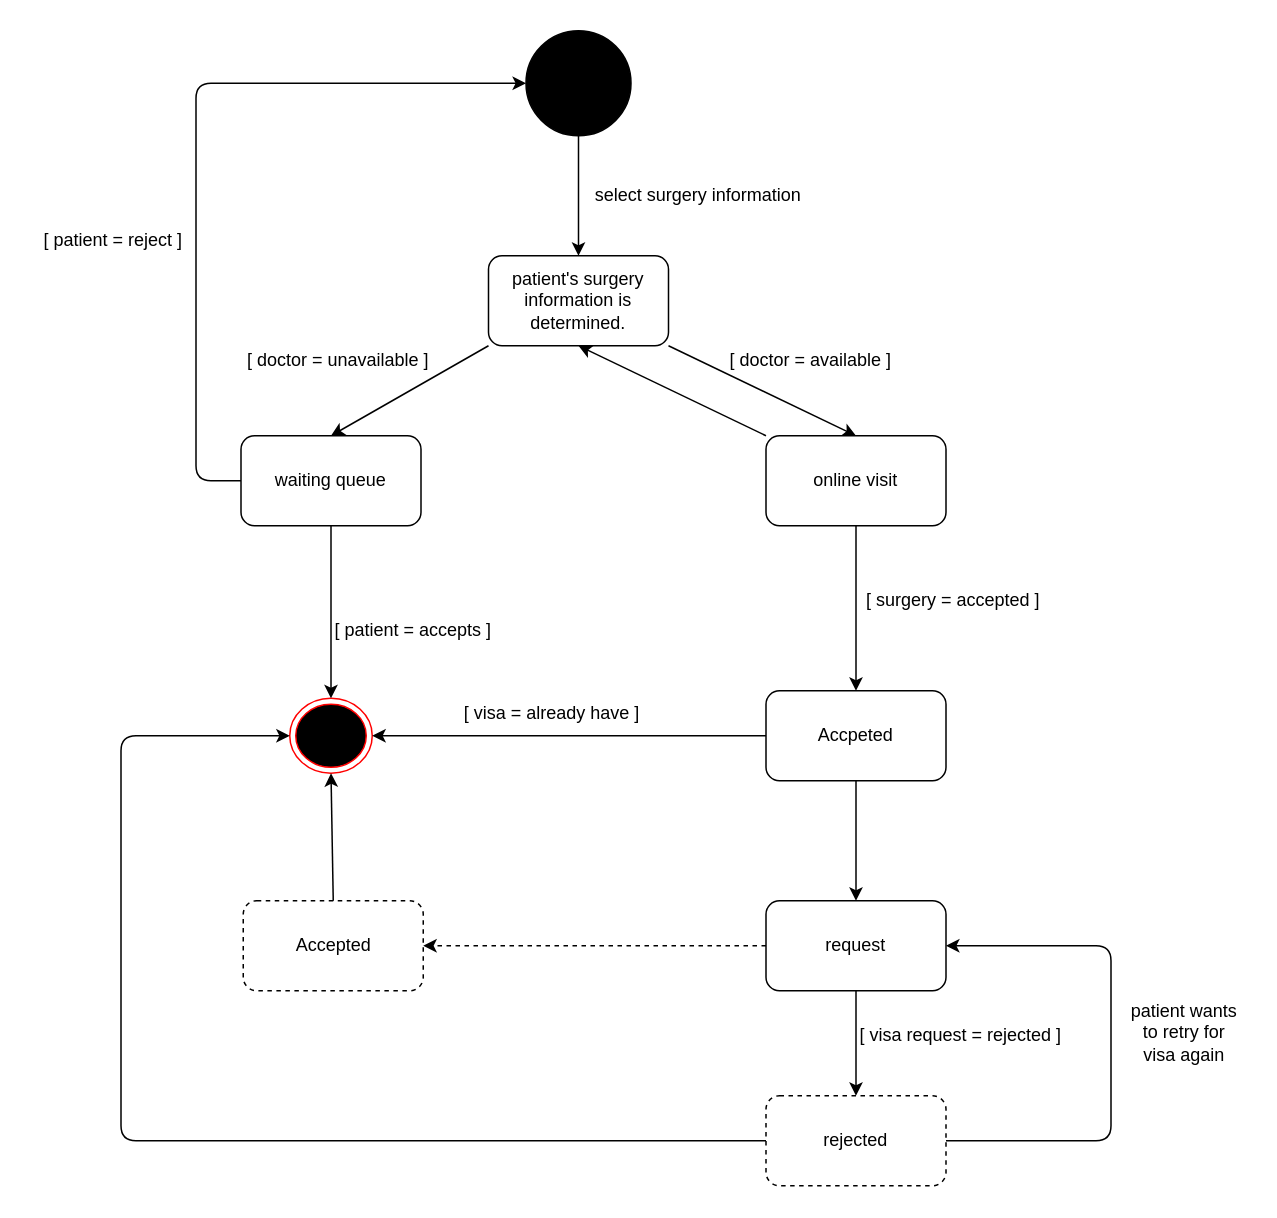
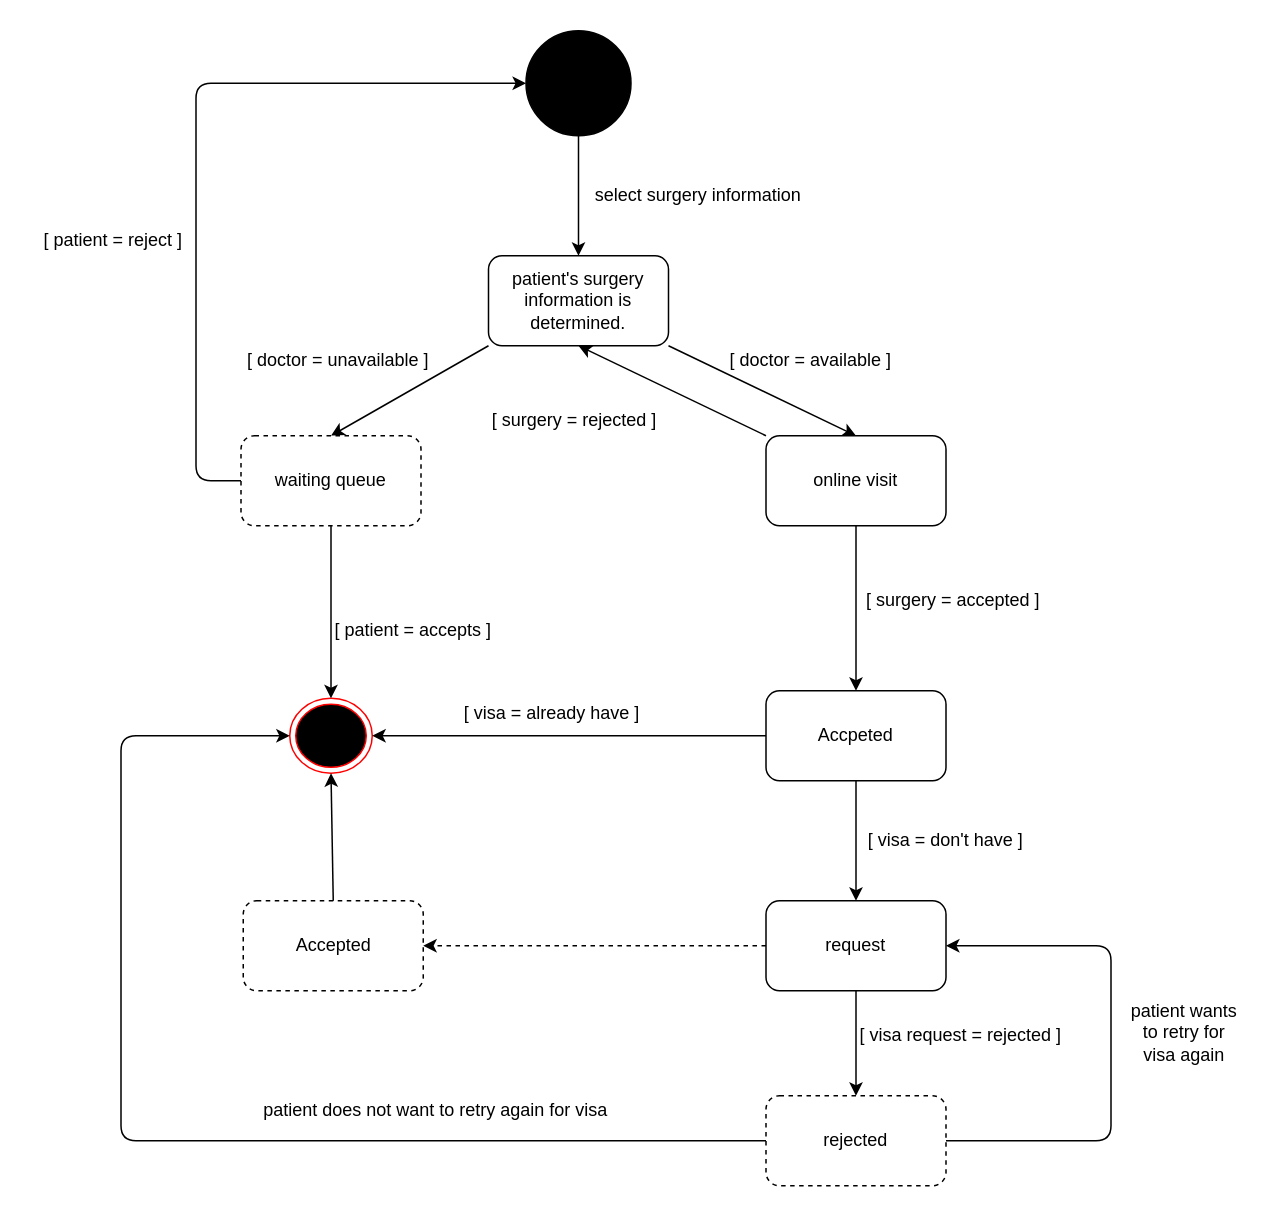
node "[ surgery = rejected ]": added
node "waiting queue": style solid -> dashed
node "[ visa = don't have ]": added
node "patient does not want to retry again for visa": added
